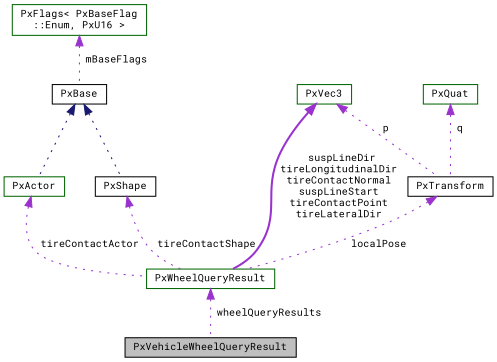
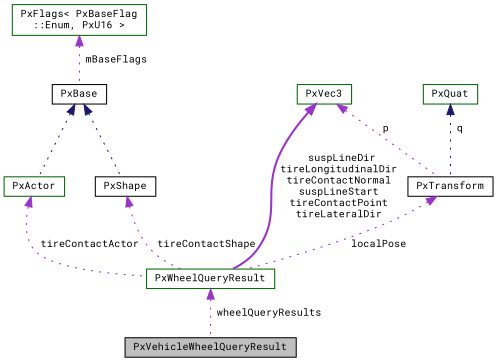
edge "PxTransform" -> "PxQuat": color darkorchid3 -> midnightblue
